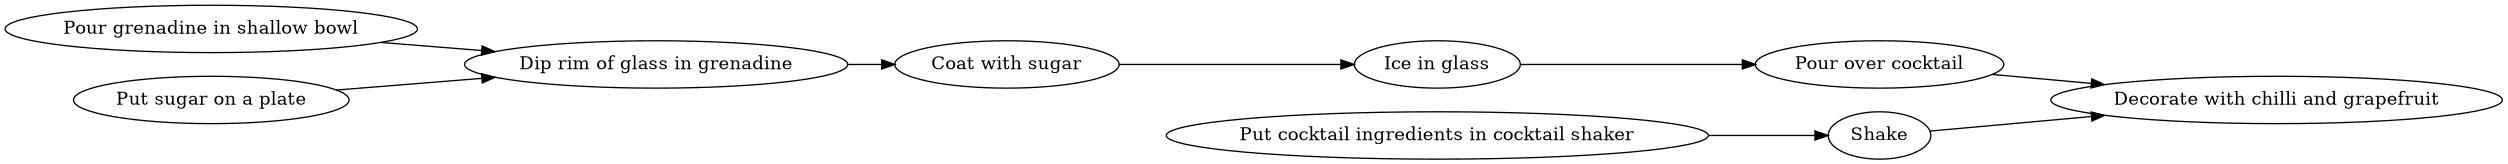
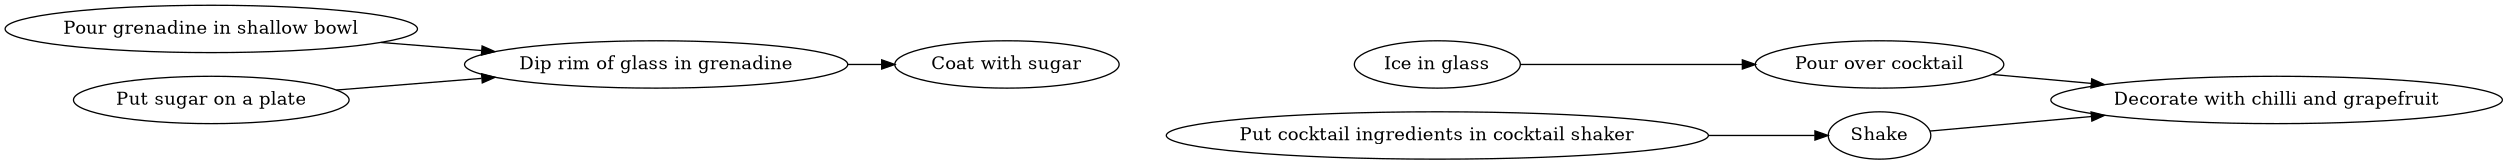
edge "Coat with sugar" -> "Ice in glass": removed
